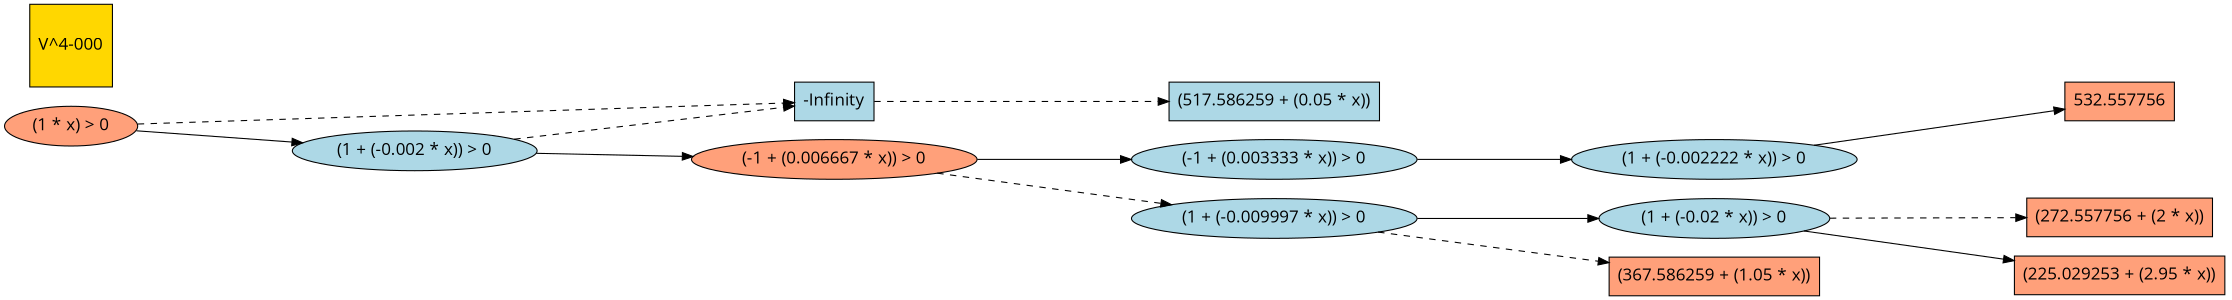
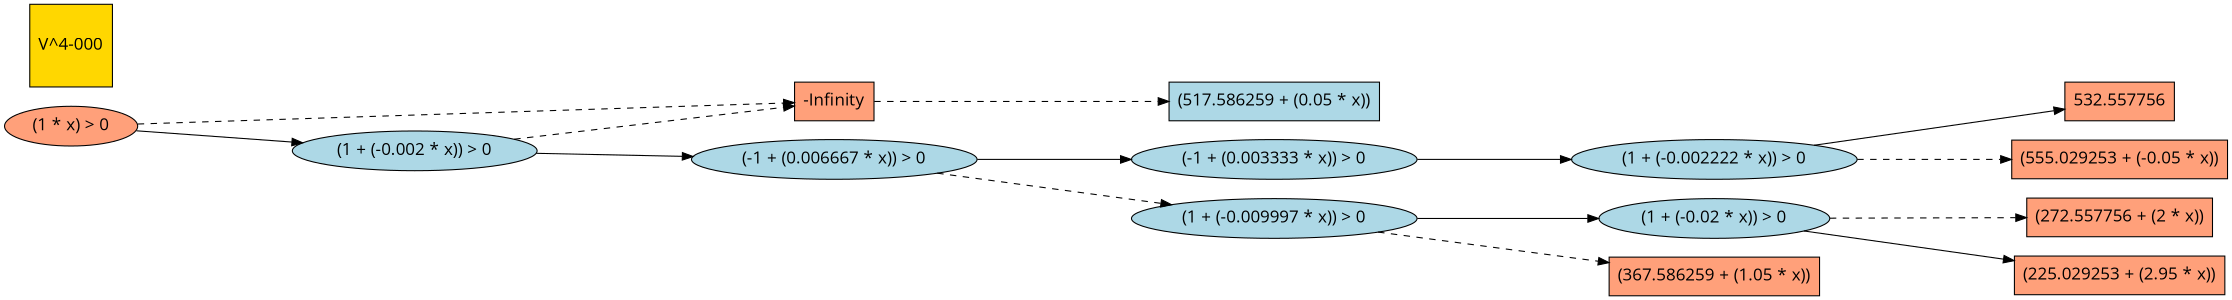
node "-Infinity": fillcolor lightblue -> lightsalmon
node "(-1 + (0.006667 * x)) > 0": fillcolor lightsalmon -> lightblue
node "(555.029253 + (-0.05 * x))": added
